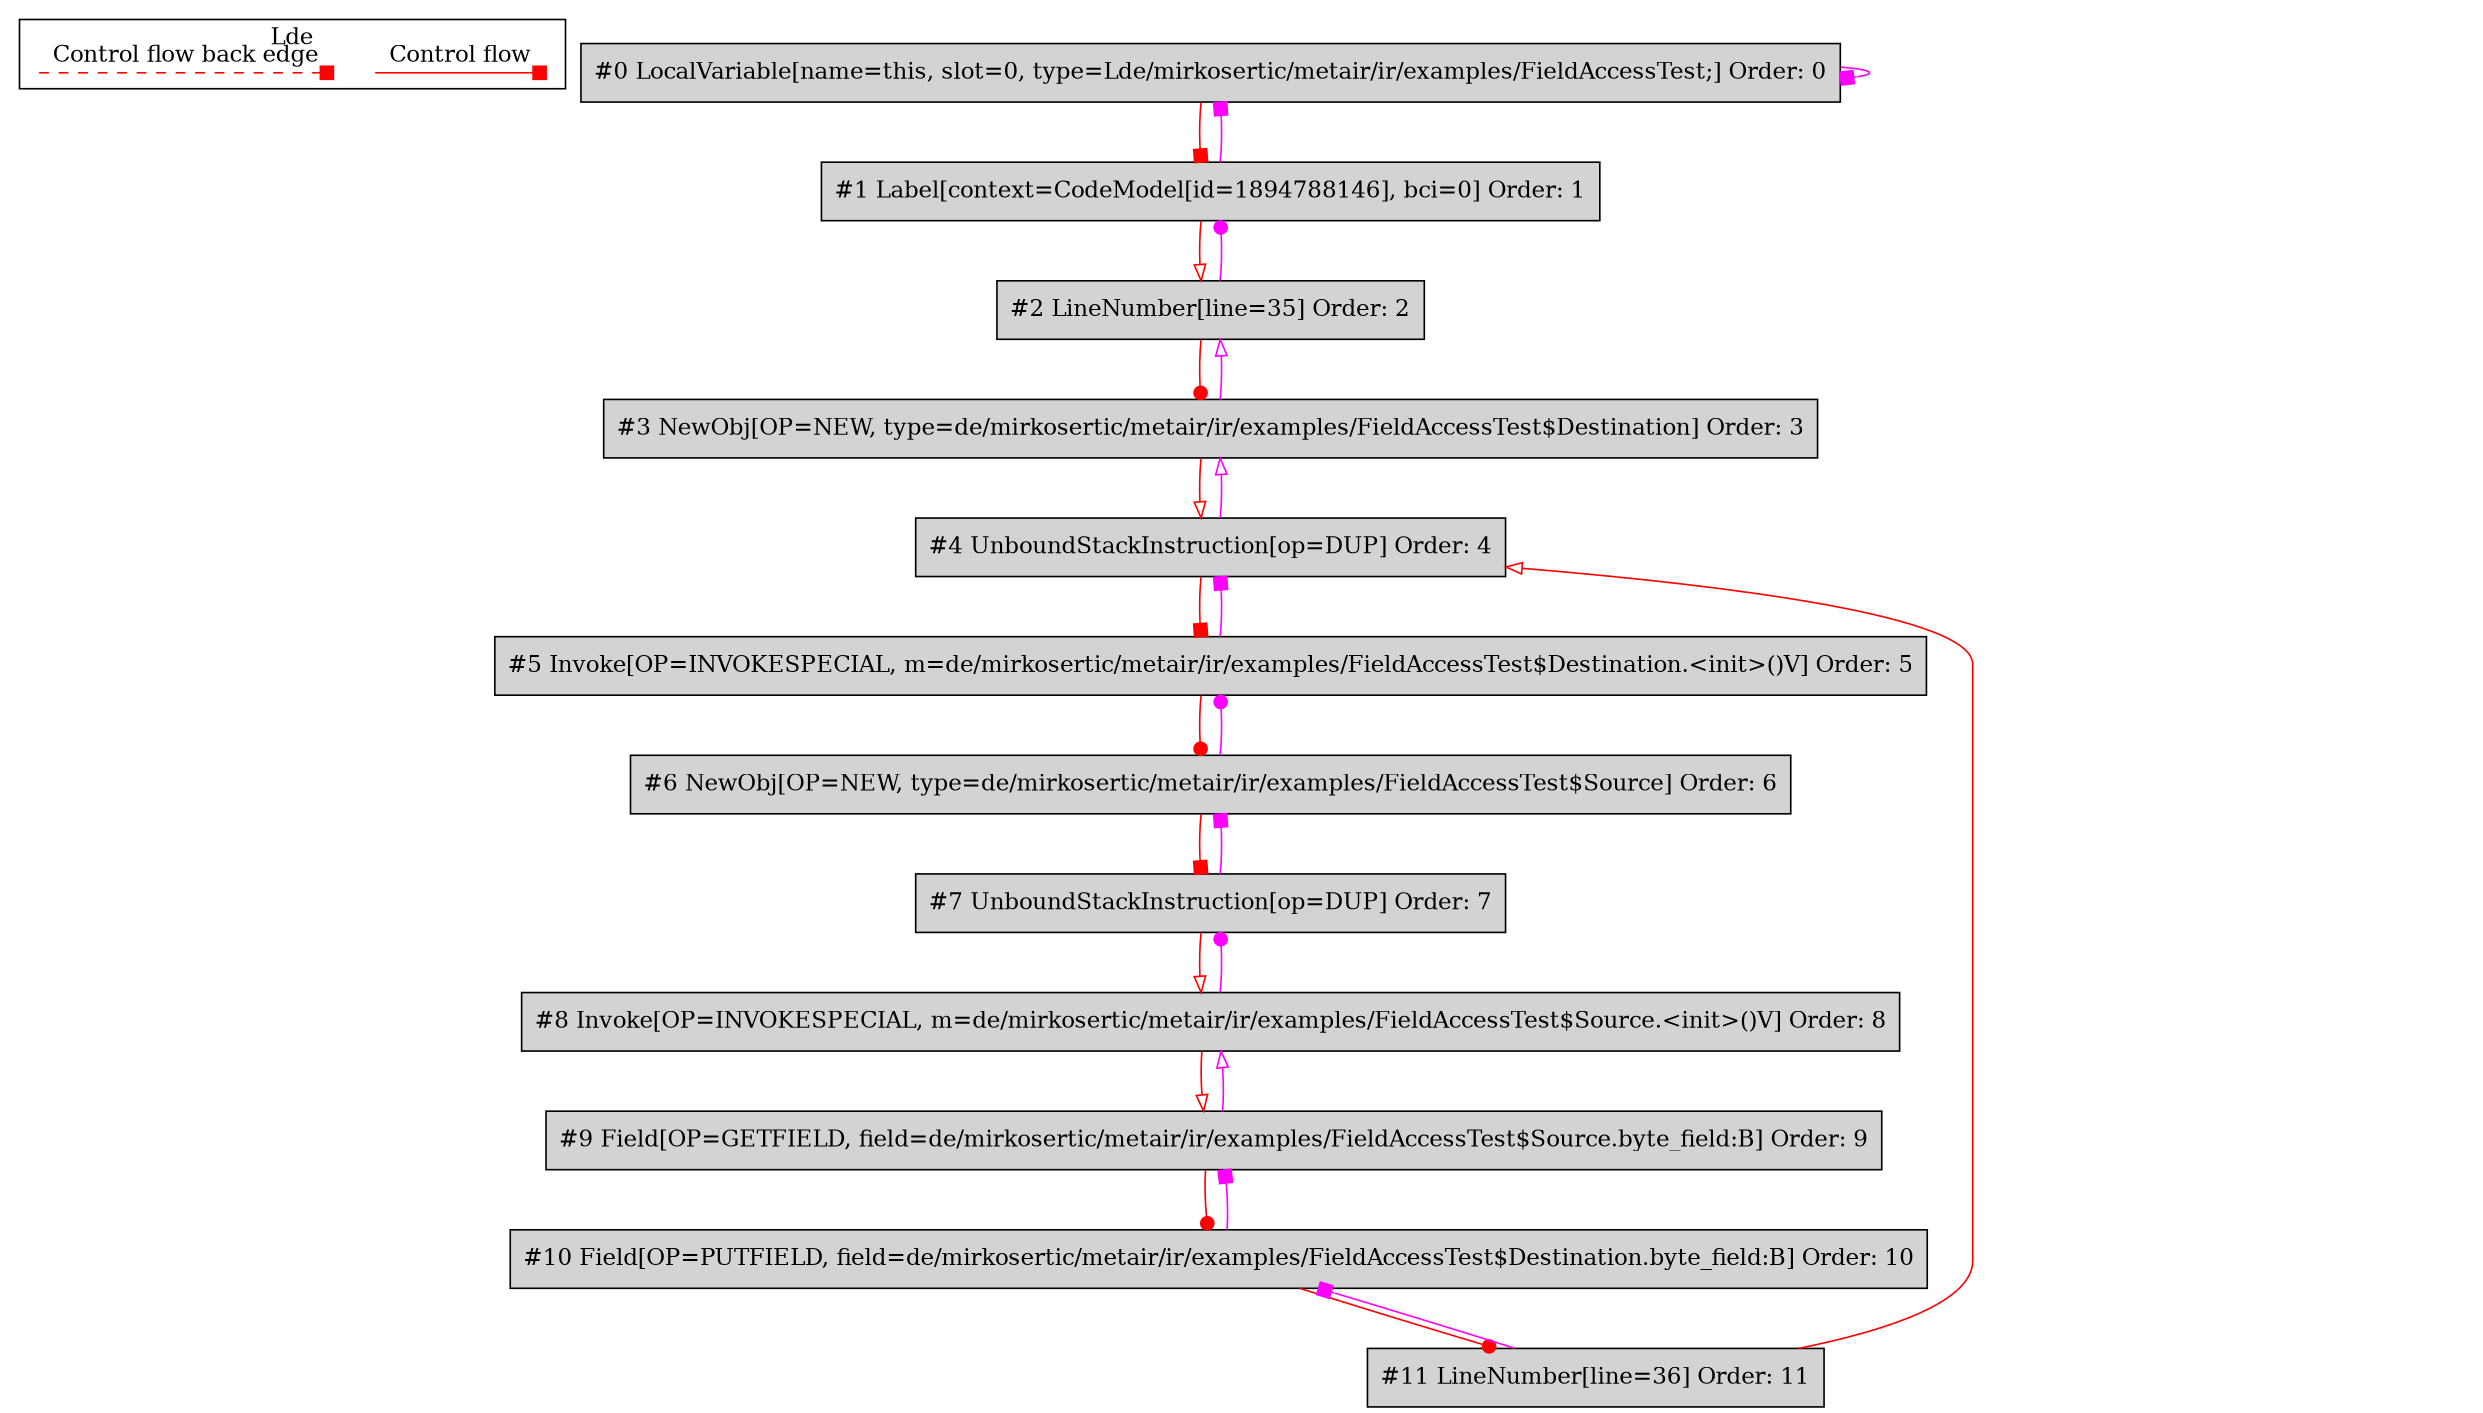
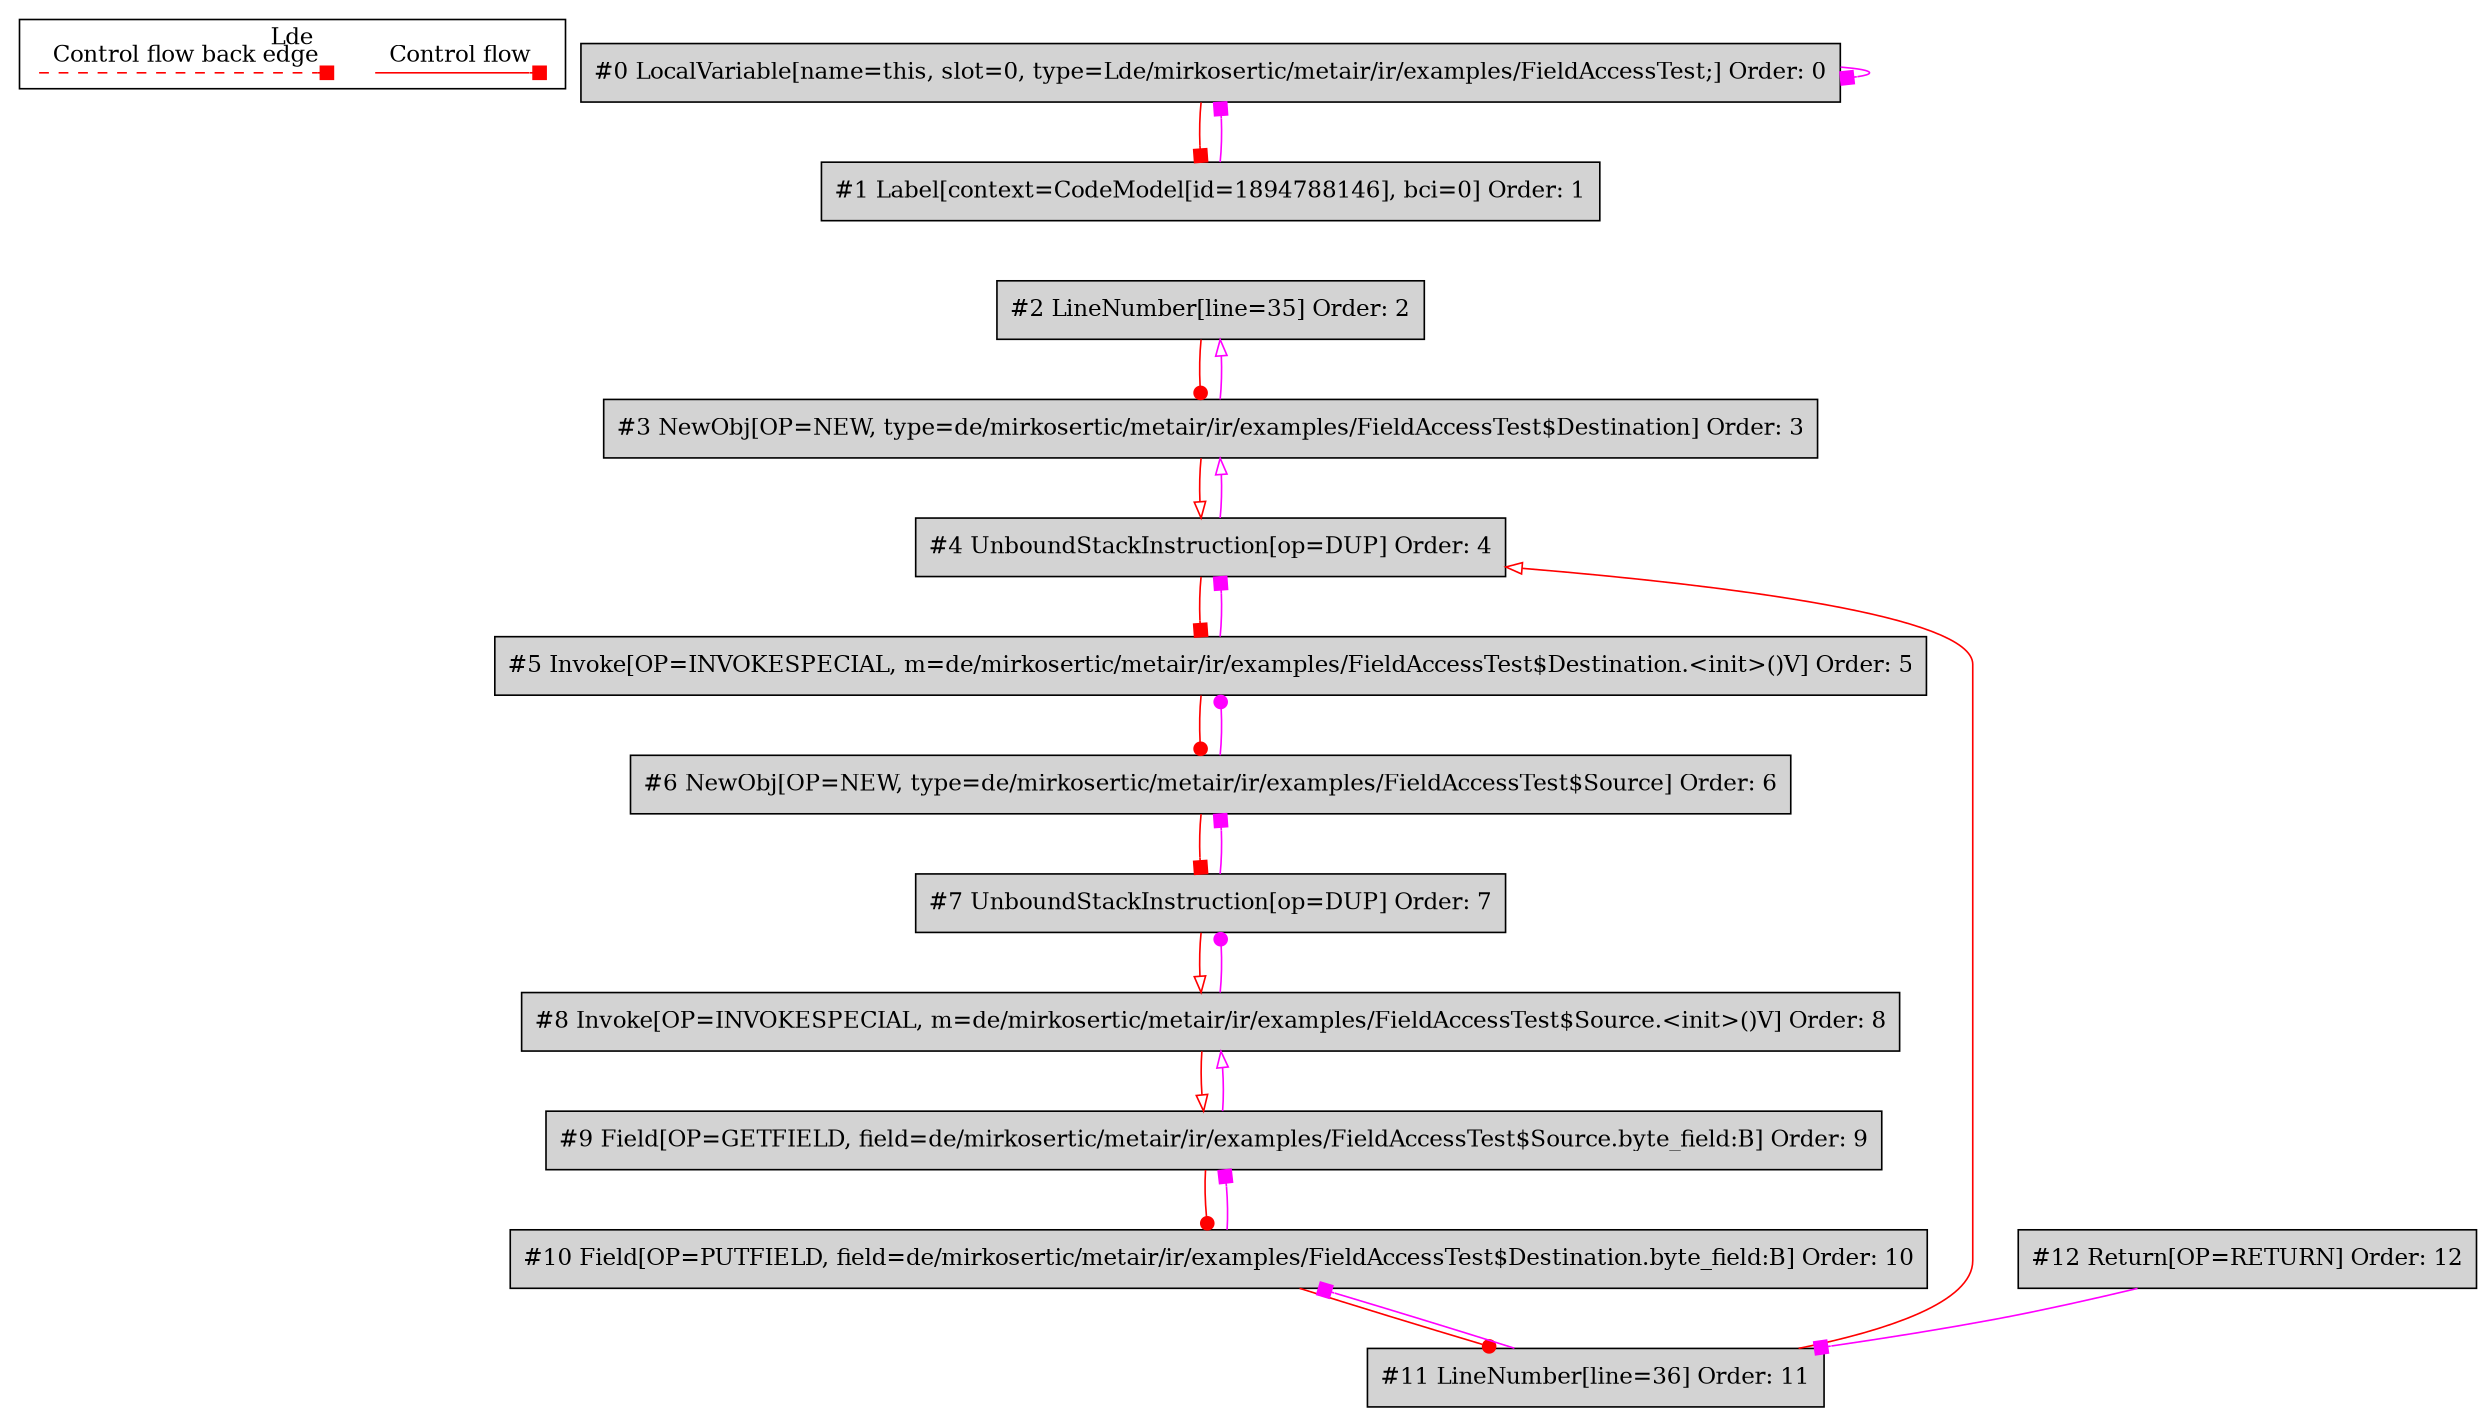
edge "#1 Label[context=CodeModel[id=1894788146], bci=0] Order: 1" -> "#2 LineNumber[line=35] Order: 2": removed
edge "#2 LineNumber[line=35] Order: 2" -> "#1 Label[context=CodeModel[id=1894788146], bci=0] Order: 1": removed
node "#12 Return[OP=RETURN] Order: 12": added
